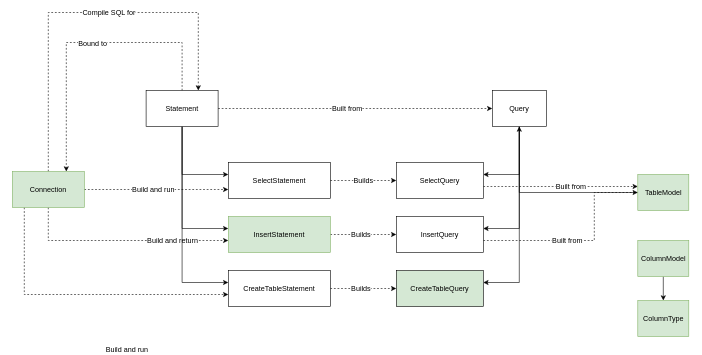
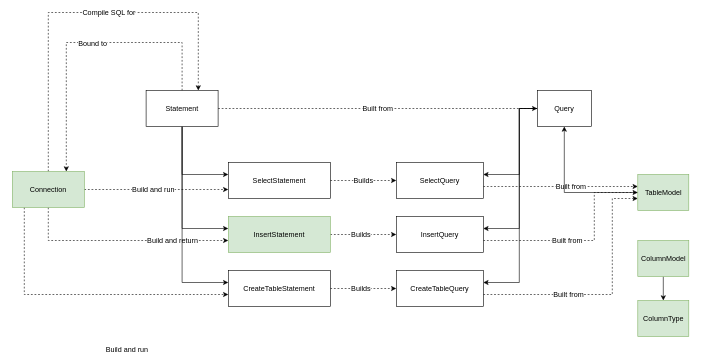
node "Query": moved (519, 108) -> (564, 108)
node "CreateTableQuery": fillcolor #d5e8d4 -> #ffffff
edge "CreateTableQuery" -> "TableModel": added, label "Built from"
